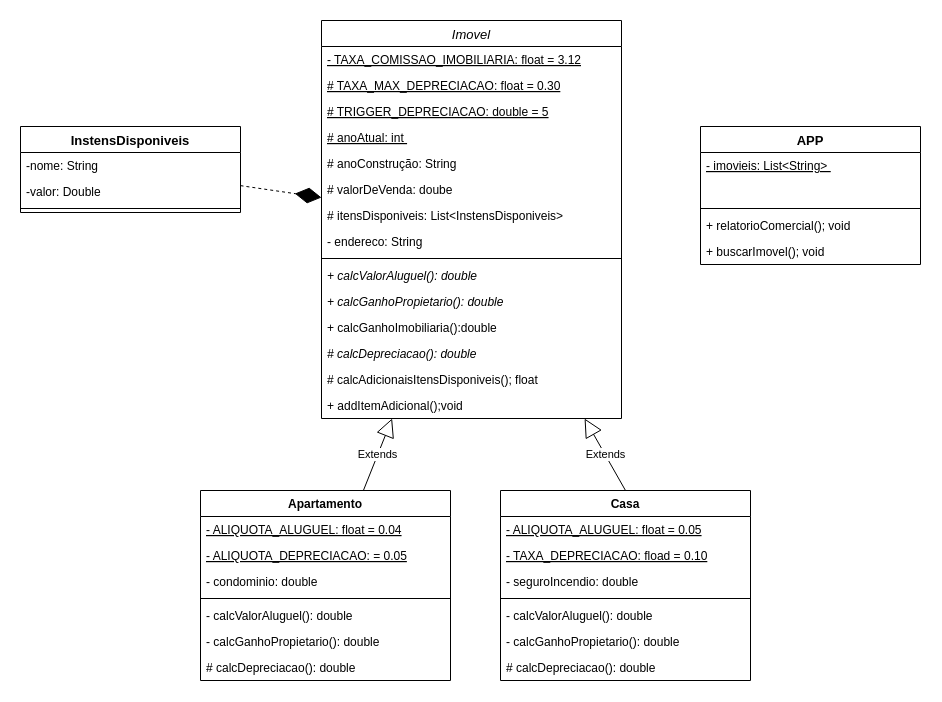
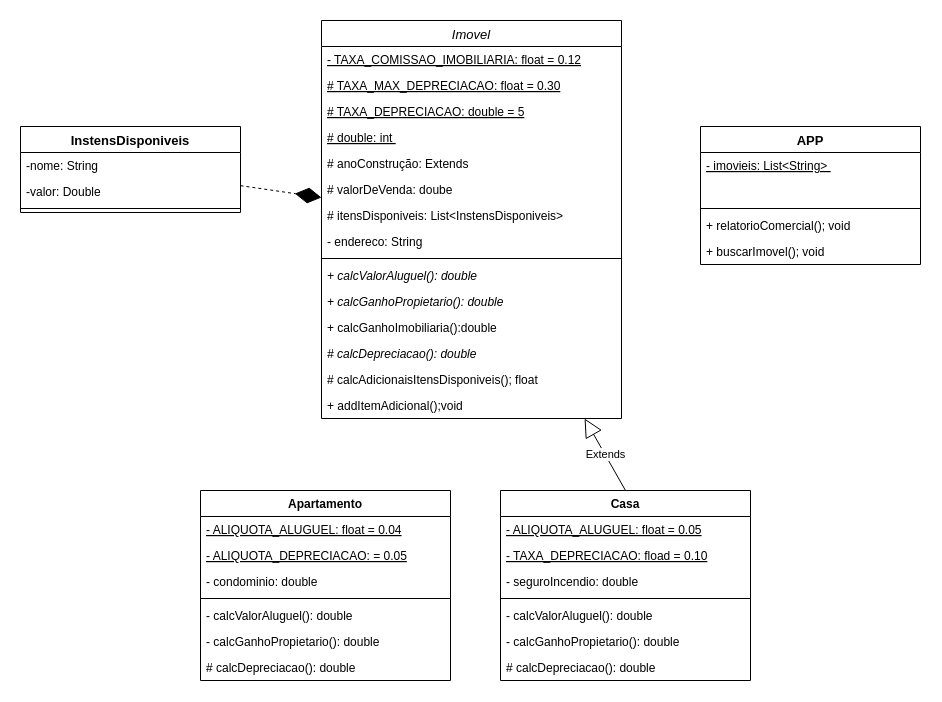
node "- TAXA_COMISSAO_IMOBILIARIA: float = 3.12": label "- TAXA_COMISSAO_IMOBILIARIA: float = 3.12" -> "- TAXA_COMISSAO_IMOBILIARIA: float = 0.12"
node "# TRIGGER_DEPRECIACAO: double = 5": label "# TRIGGER_DEPRECIACAO: double = 5" -> "# TAXA_DEPRECIACAO: double = 5"
node "# anoAtual: int": label "# anoAtual: int" -> "# double: int"
node "# anoConstrução: String": label "# anoConstrução: String" -> "# anoConstrução: Extends"
edge "Apartamento" -> "Imovel": removed, label "Extends"
